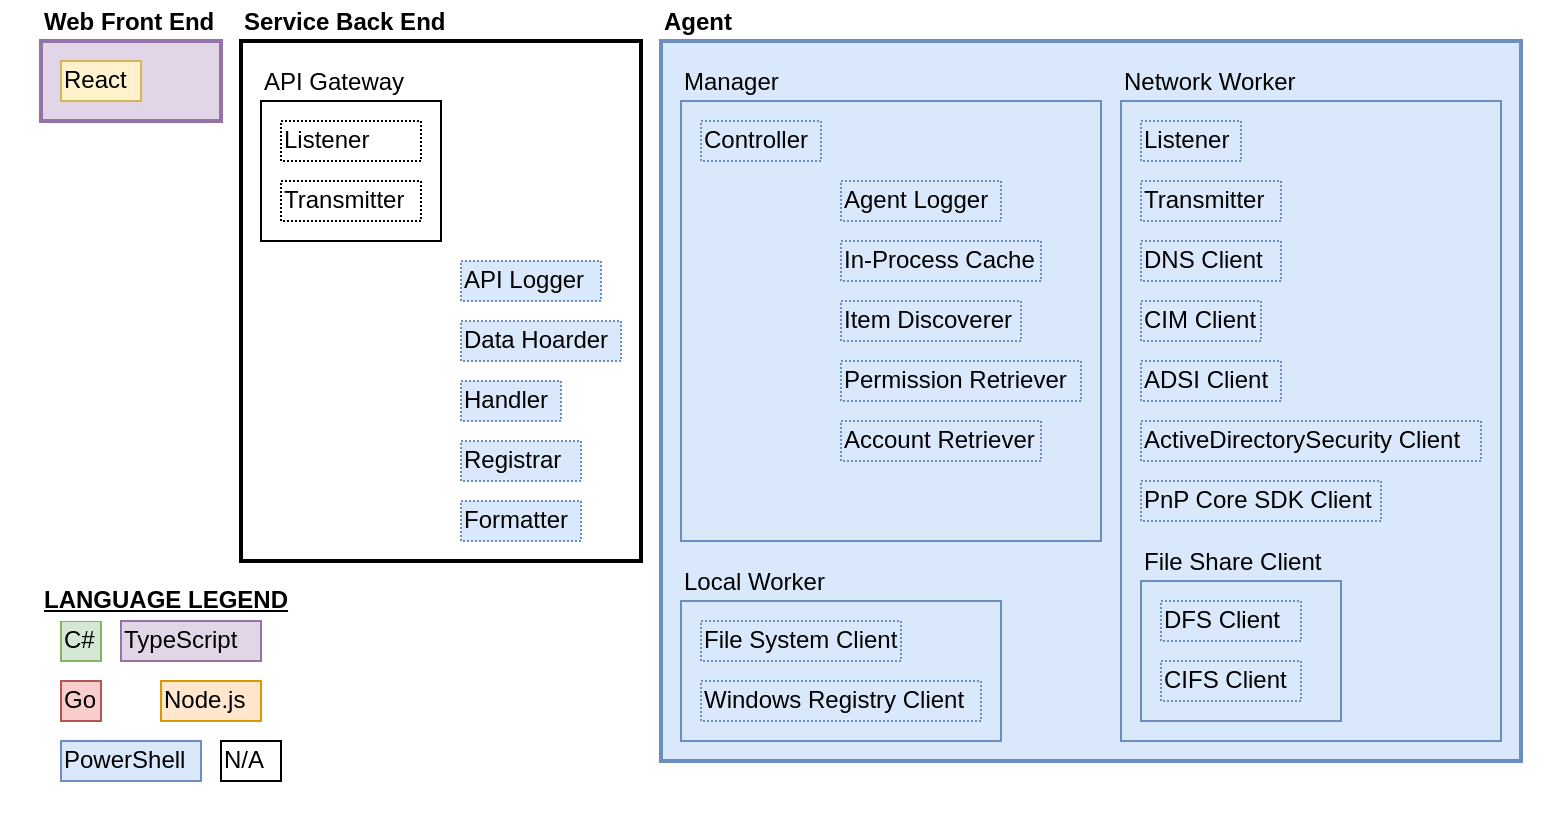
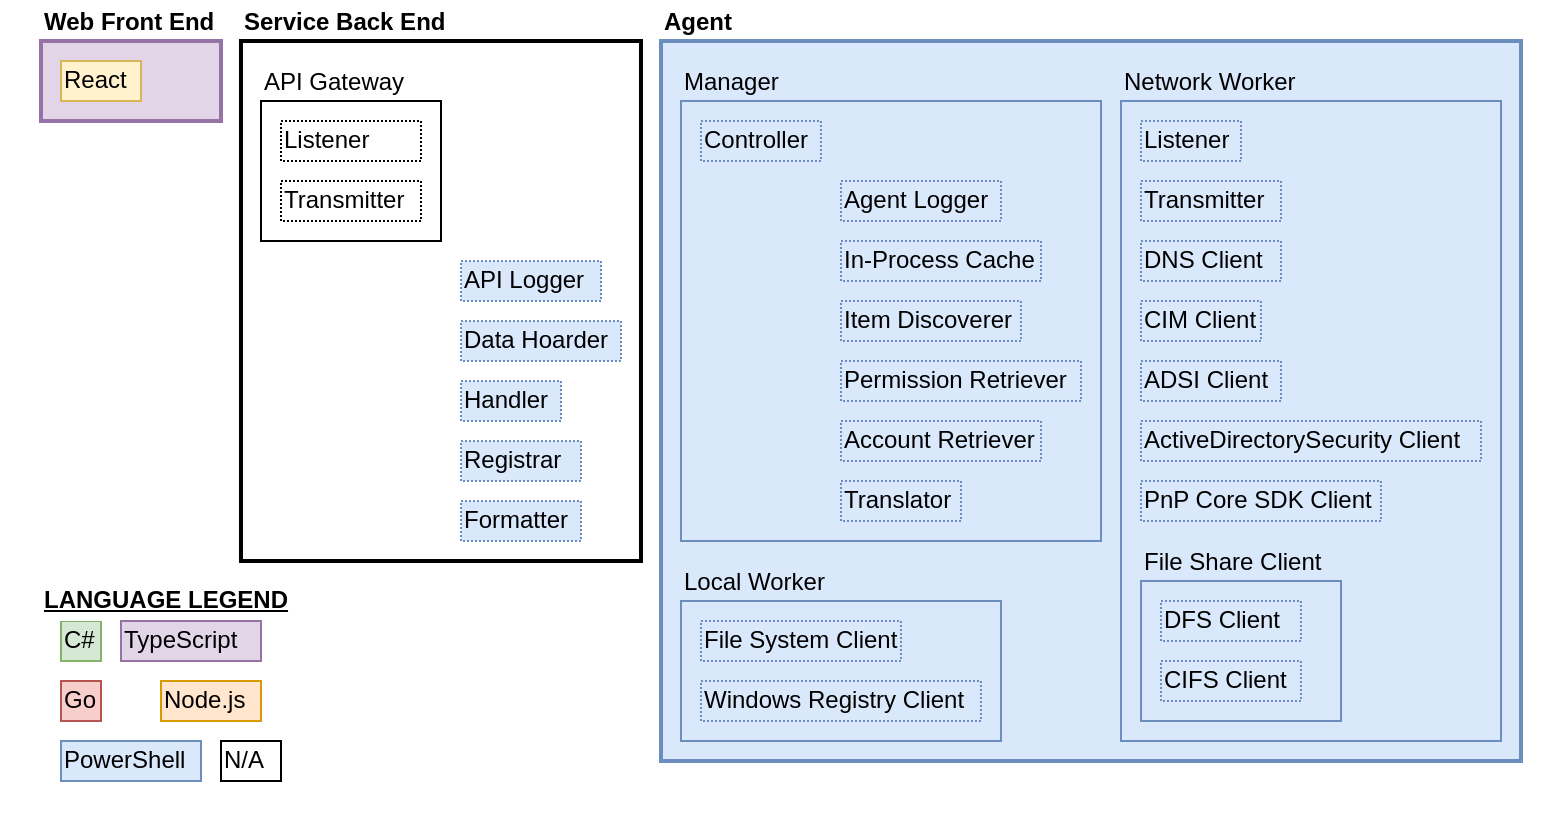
node "Translator": added
